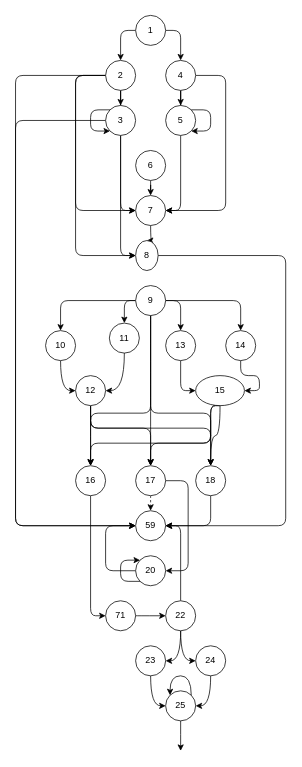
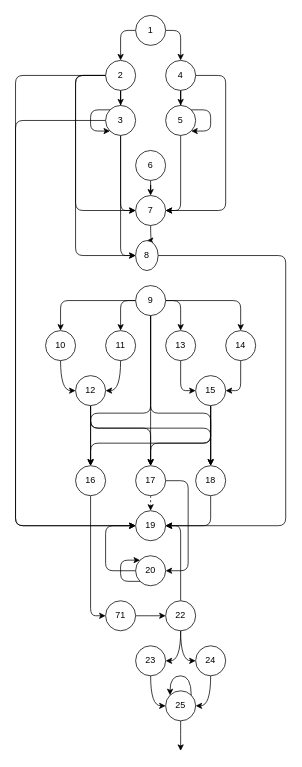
node "11": moved (124, 338) -> (120, 345)
node "15": size 49x30 -> 30x30
node "59": label "59" -> "19"
